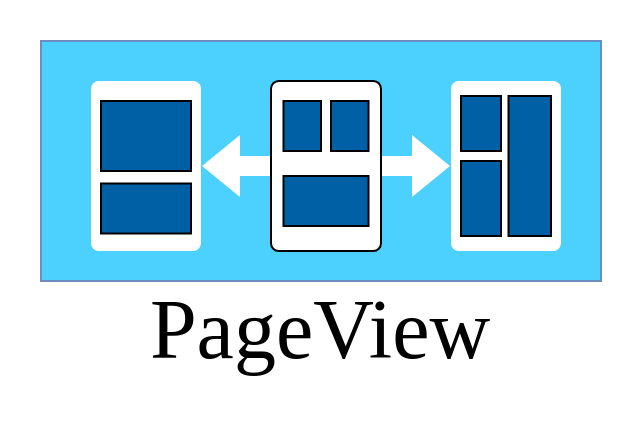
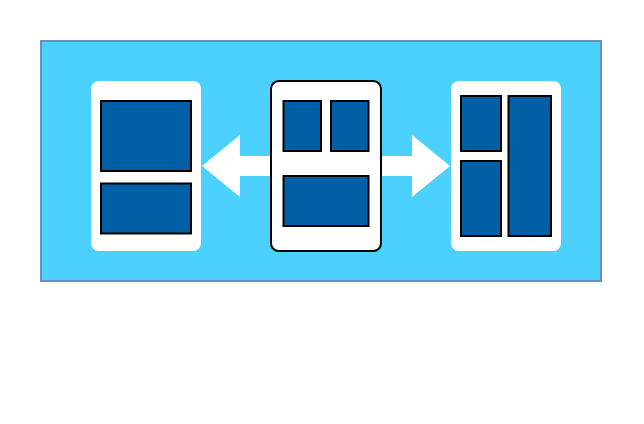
node "PageView": removed
